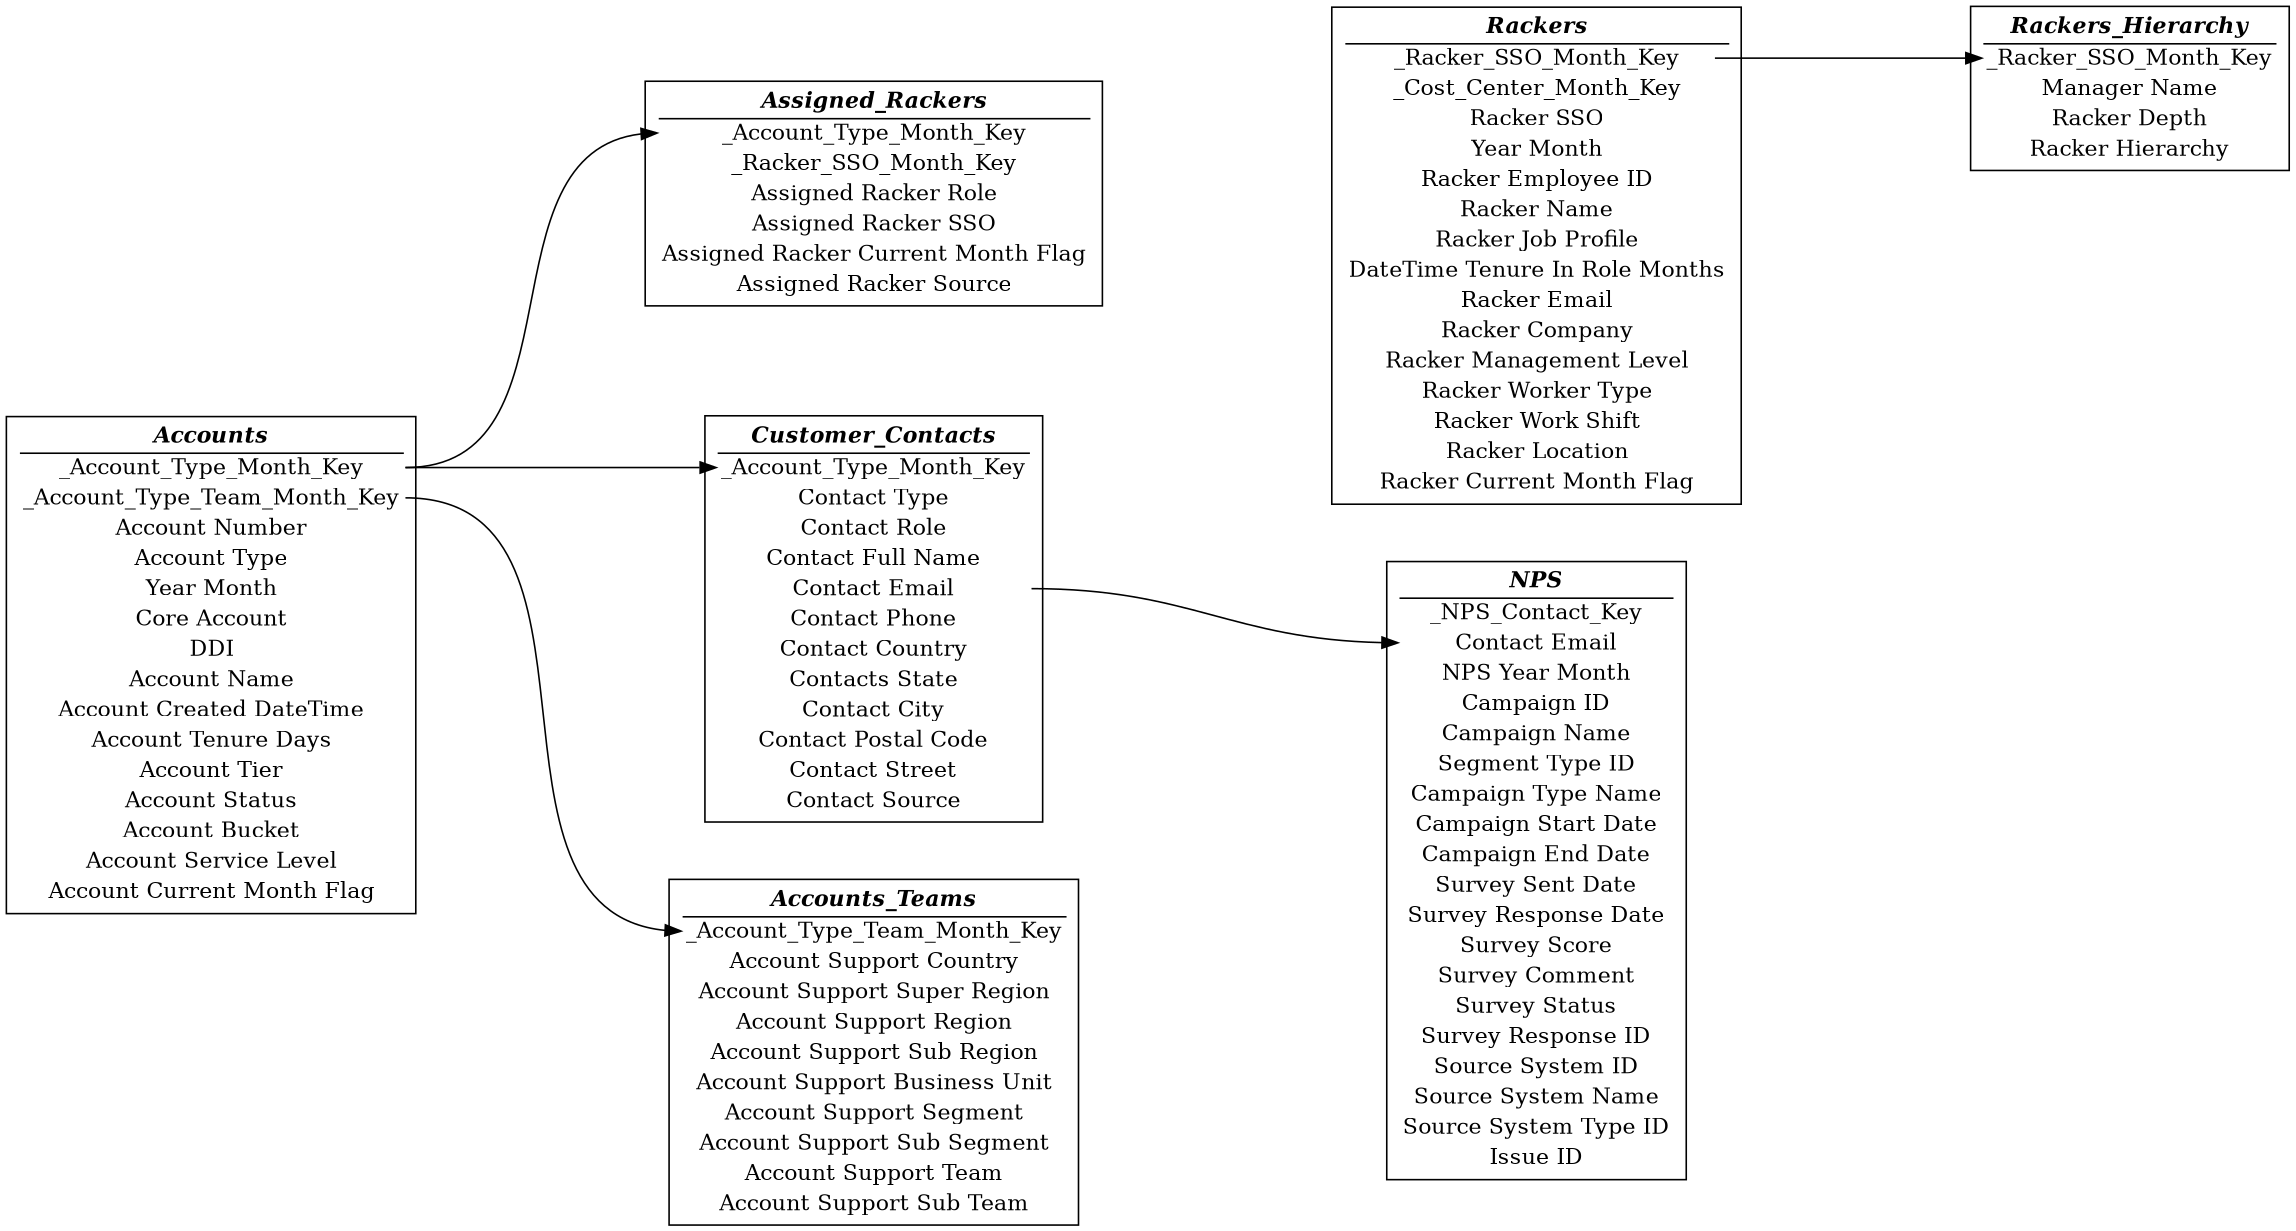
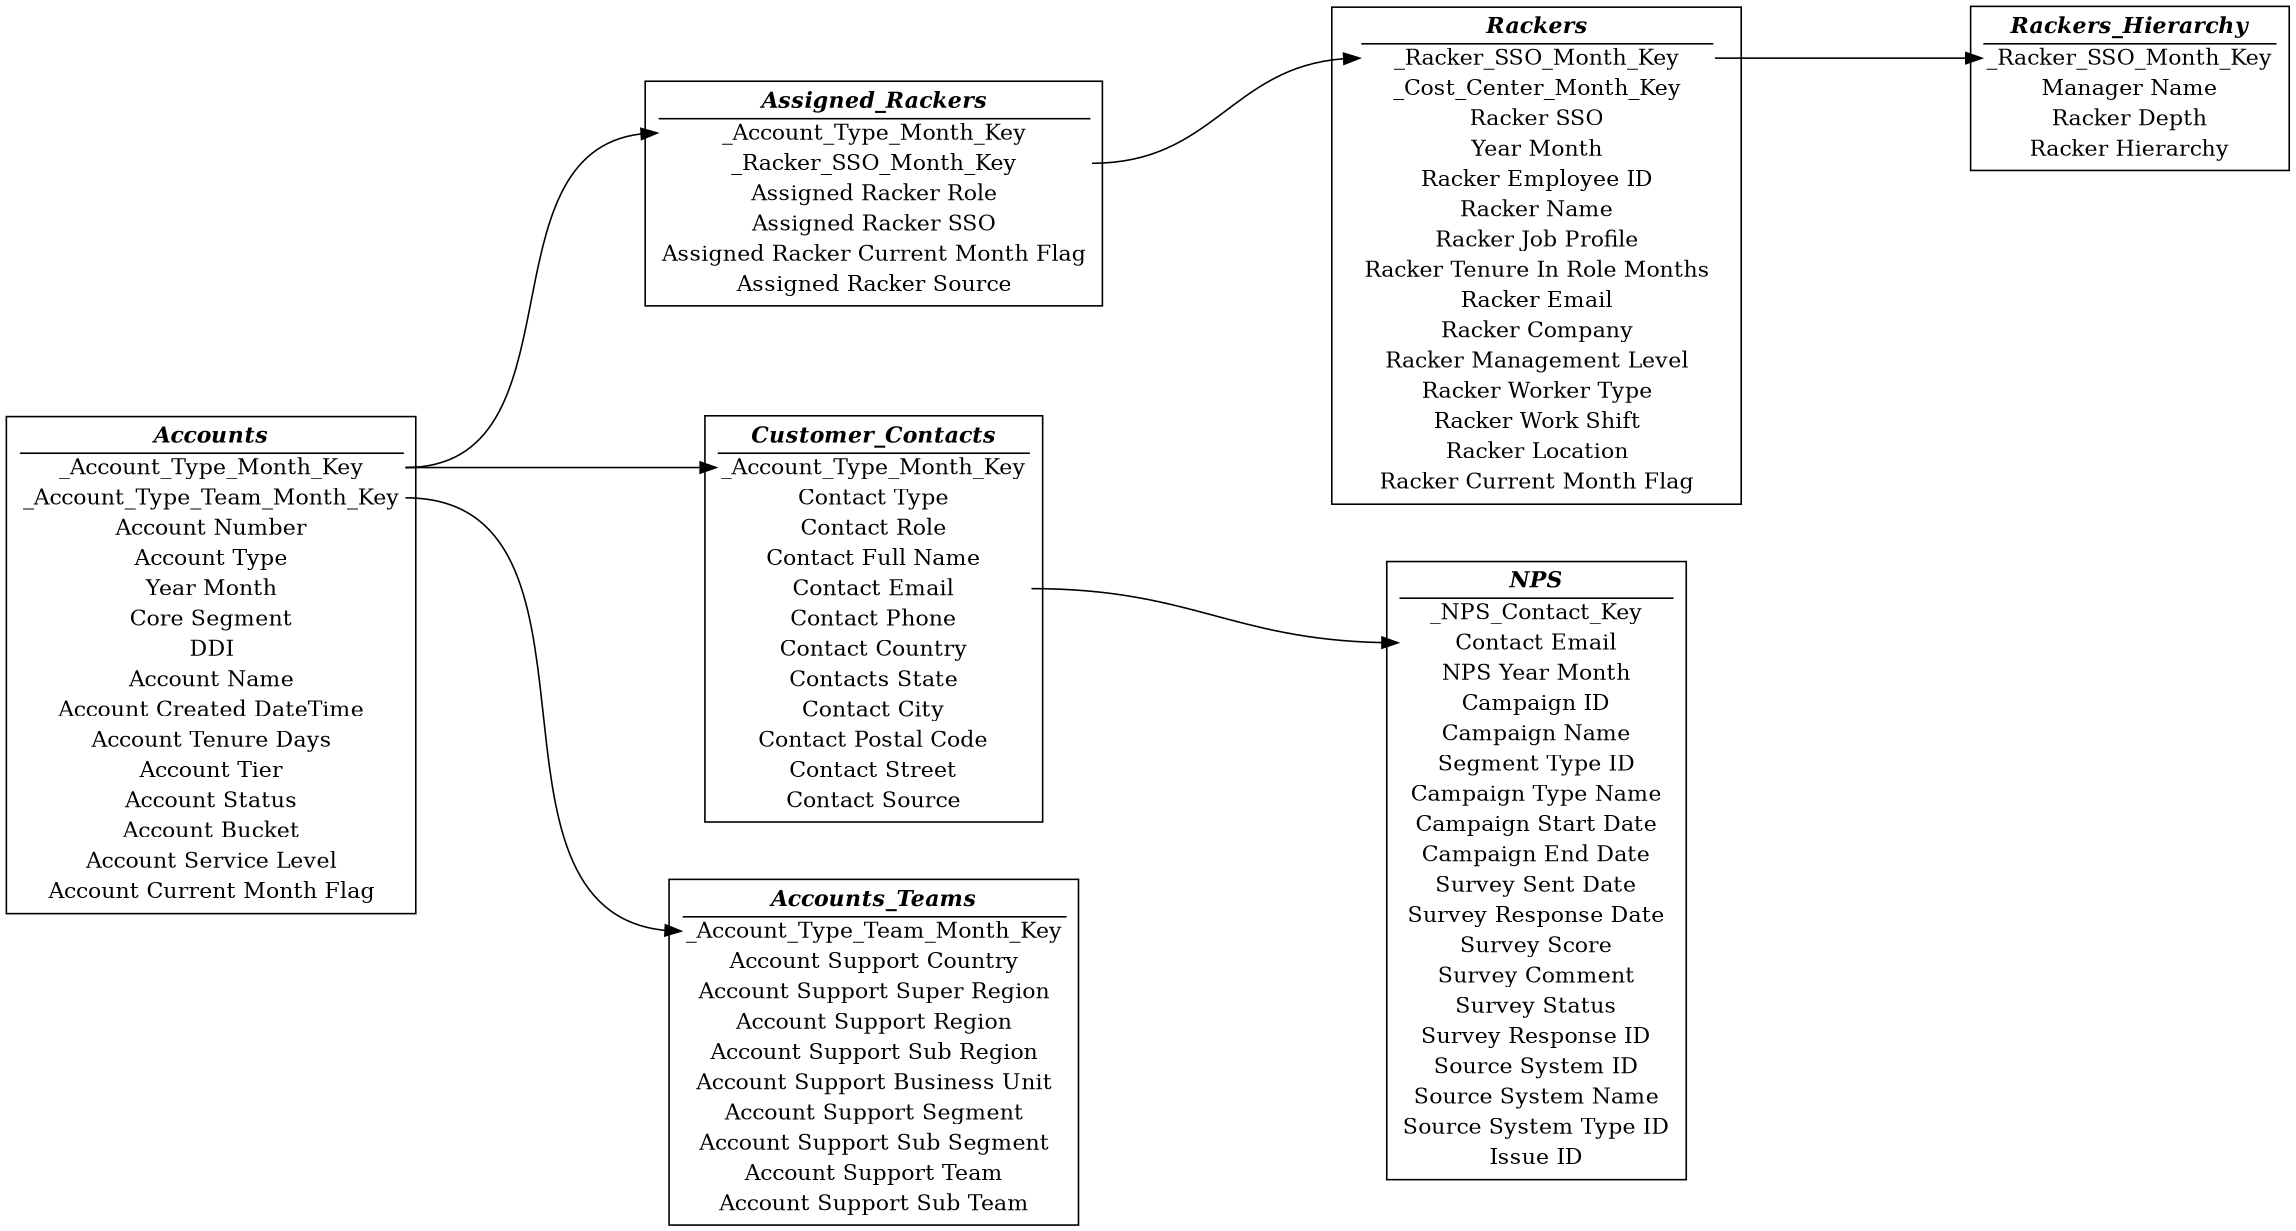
edge "Assigned_Rackers" -> "Rackers": added
node "Rackers": text "DateTime Tenure In Role Months" -> "Racker Tenure In Role Months"
node "Accounts": text "Core Account" -> "Core Segment"
